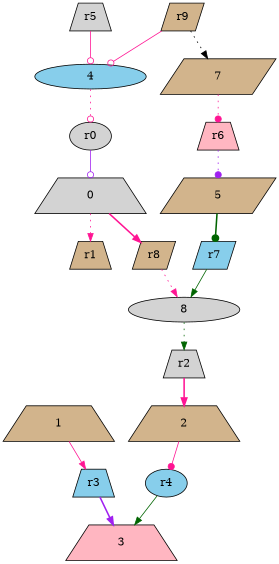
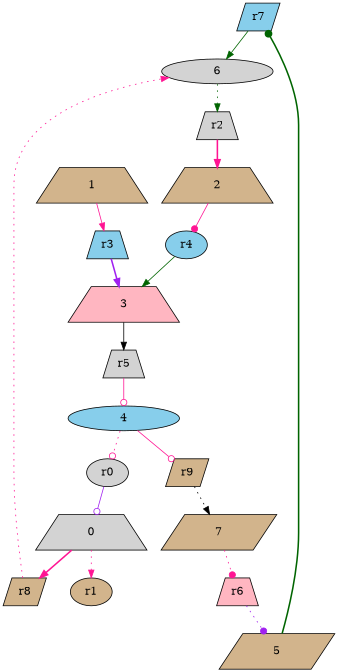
edge "r9" -> "4": reversed
node "r1": shape trapezium -> ellipse
node "8": label "8" -> "6"
edge "3" -> "r5": added
